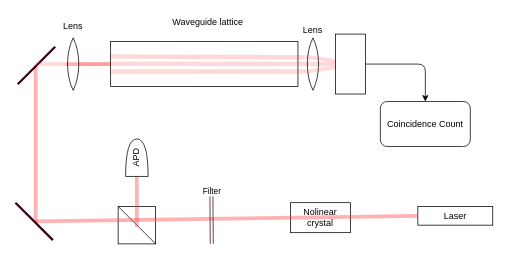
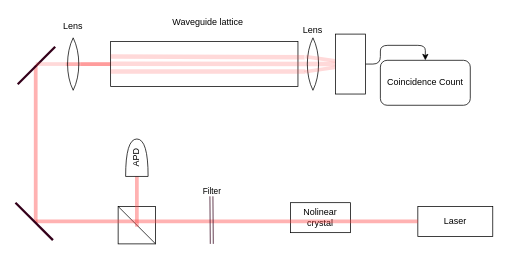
node "Coincidence Count": moved (426, 124) -> (426, 83)
node "Laser": size 75x19 -> 75x30
